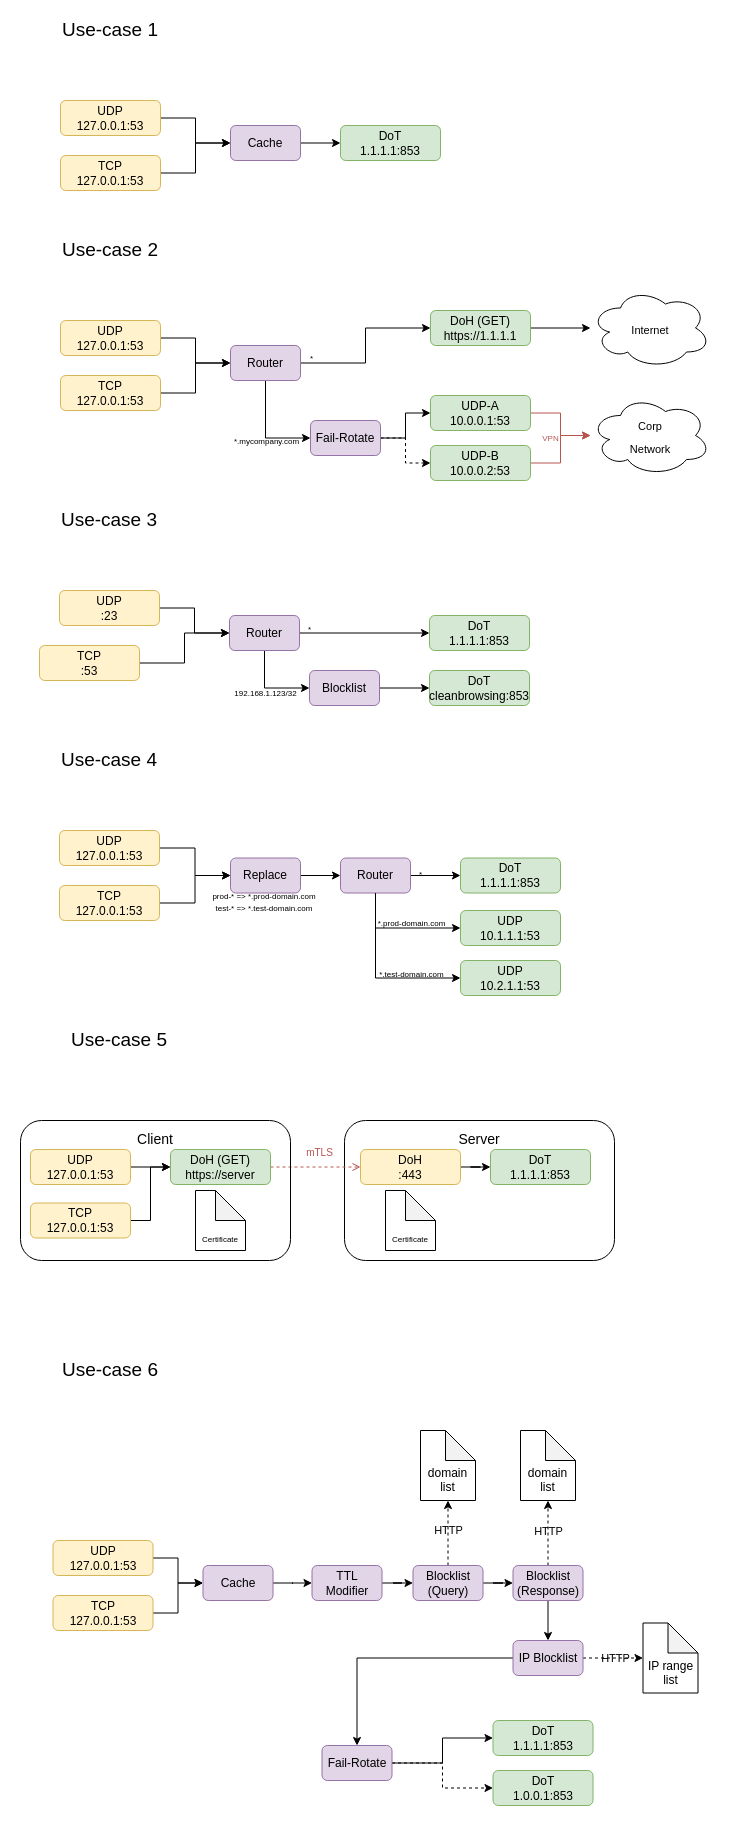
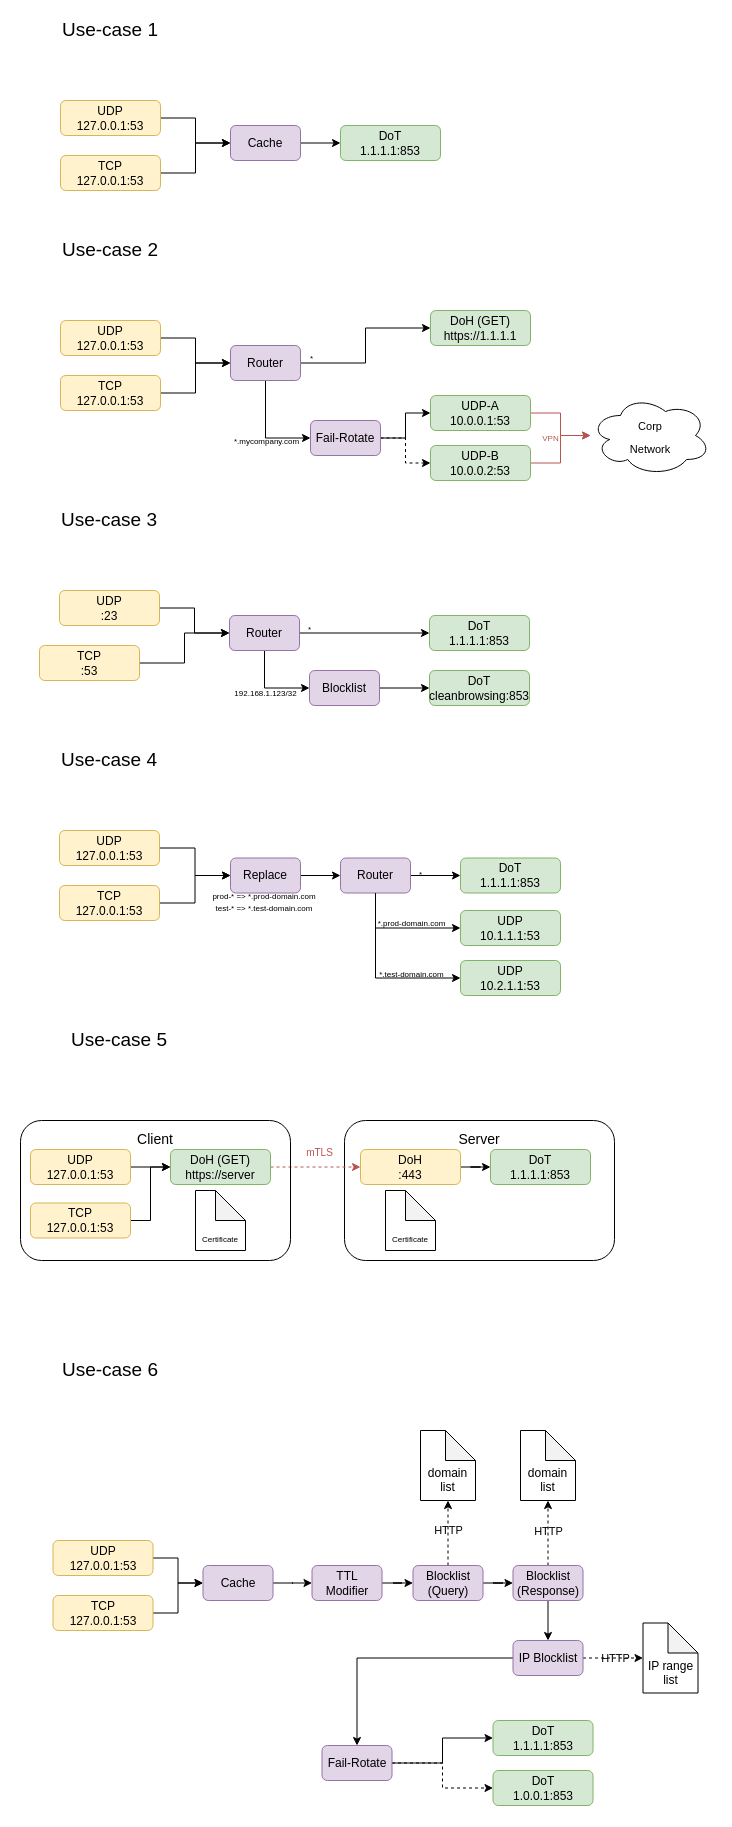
edge "DoH (GET) https://1.1.1.1" -> "Internet": removed
node "Internet": removed
edge "DoH (GET) https://server" -> "DoH :443": arrowhead open -> classic
